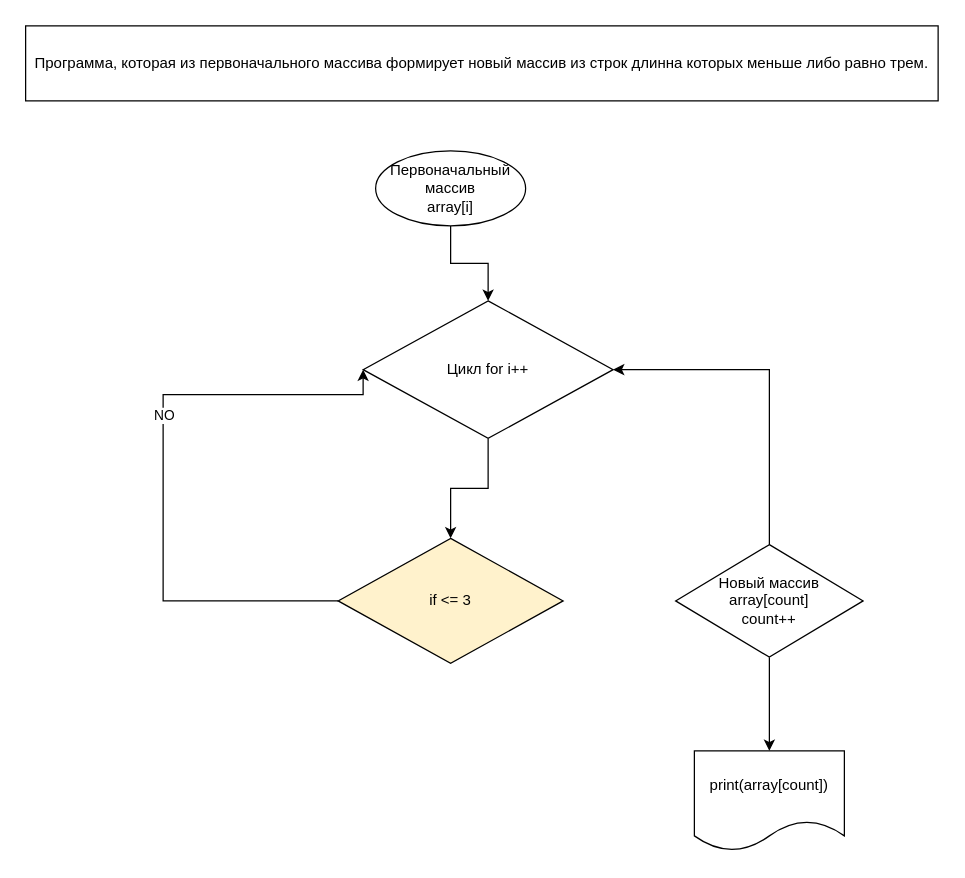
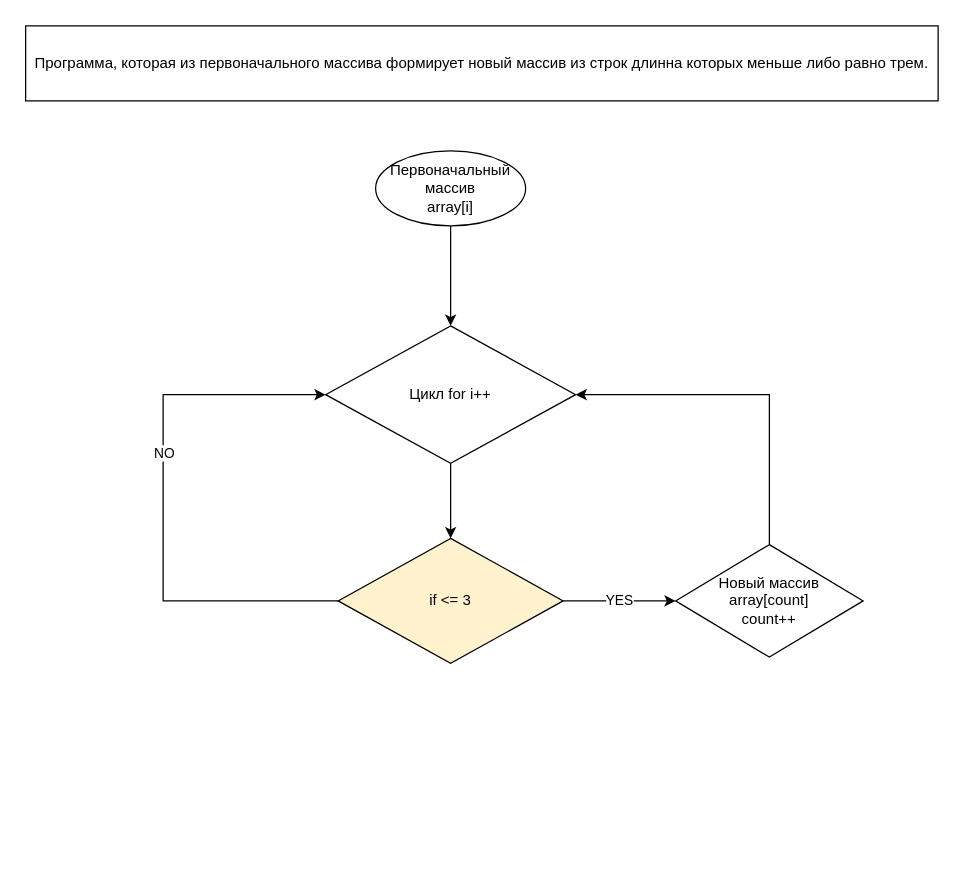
node "Цикл for i++": moved (488, 369) -> (451, 394)
edge "if <= 3" -> "Новый массив array[count] count++": added, label "YES"
edge "Новый массив array[count] count++" -> "print(array[count])": removed
node "print(array[count])": removed
